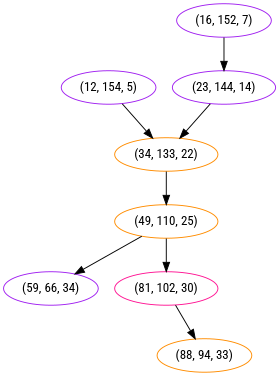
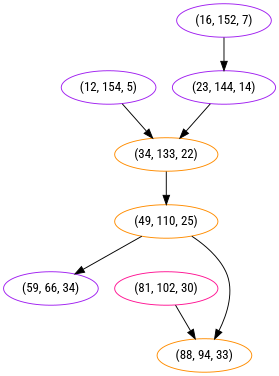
edge "(49, 110, 25)" -> "(81, 102, 30)": now "(49, 110, 25)" -> "(88, 94, 33)"
